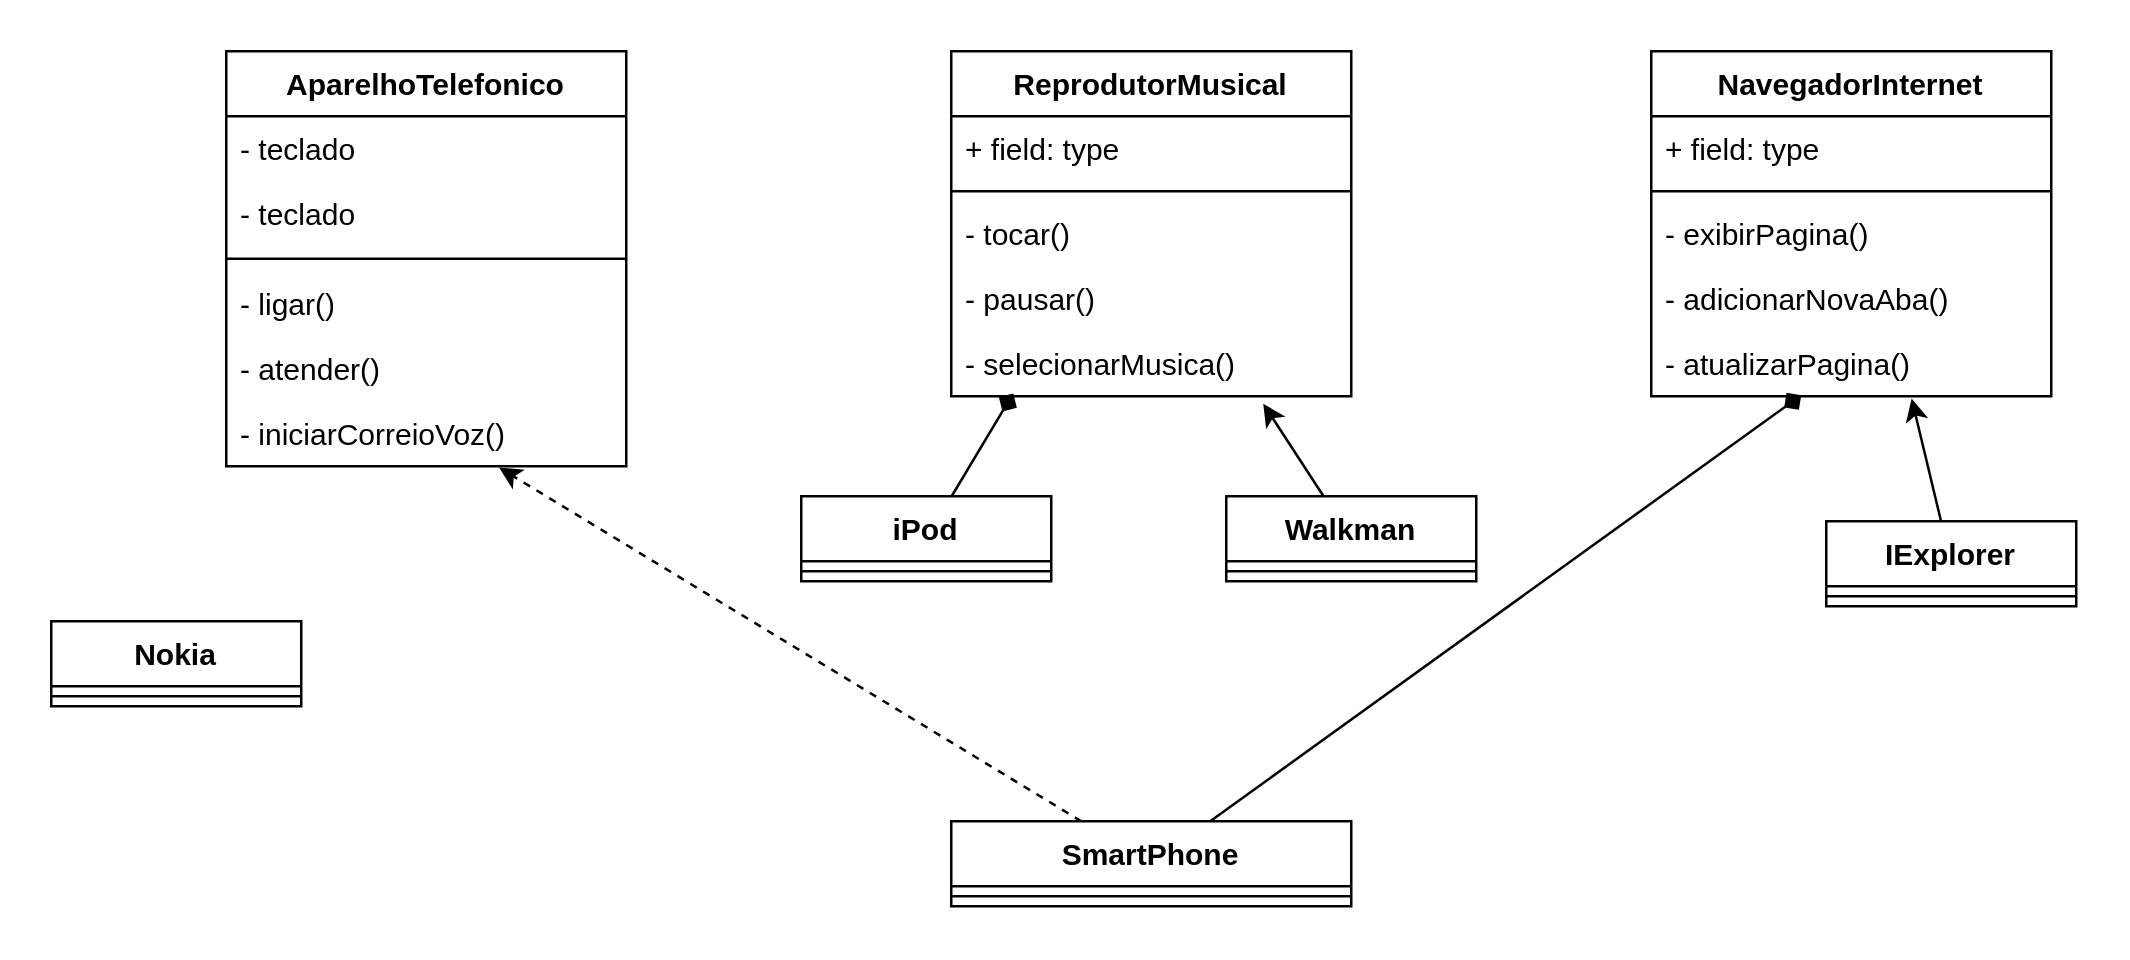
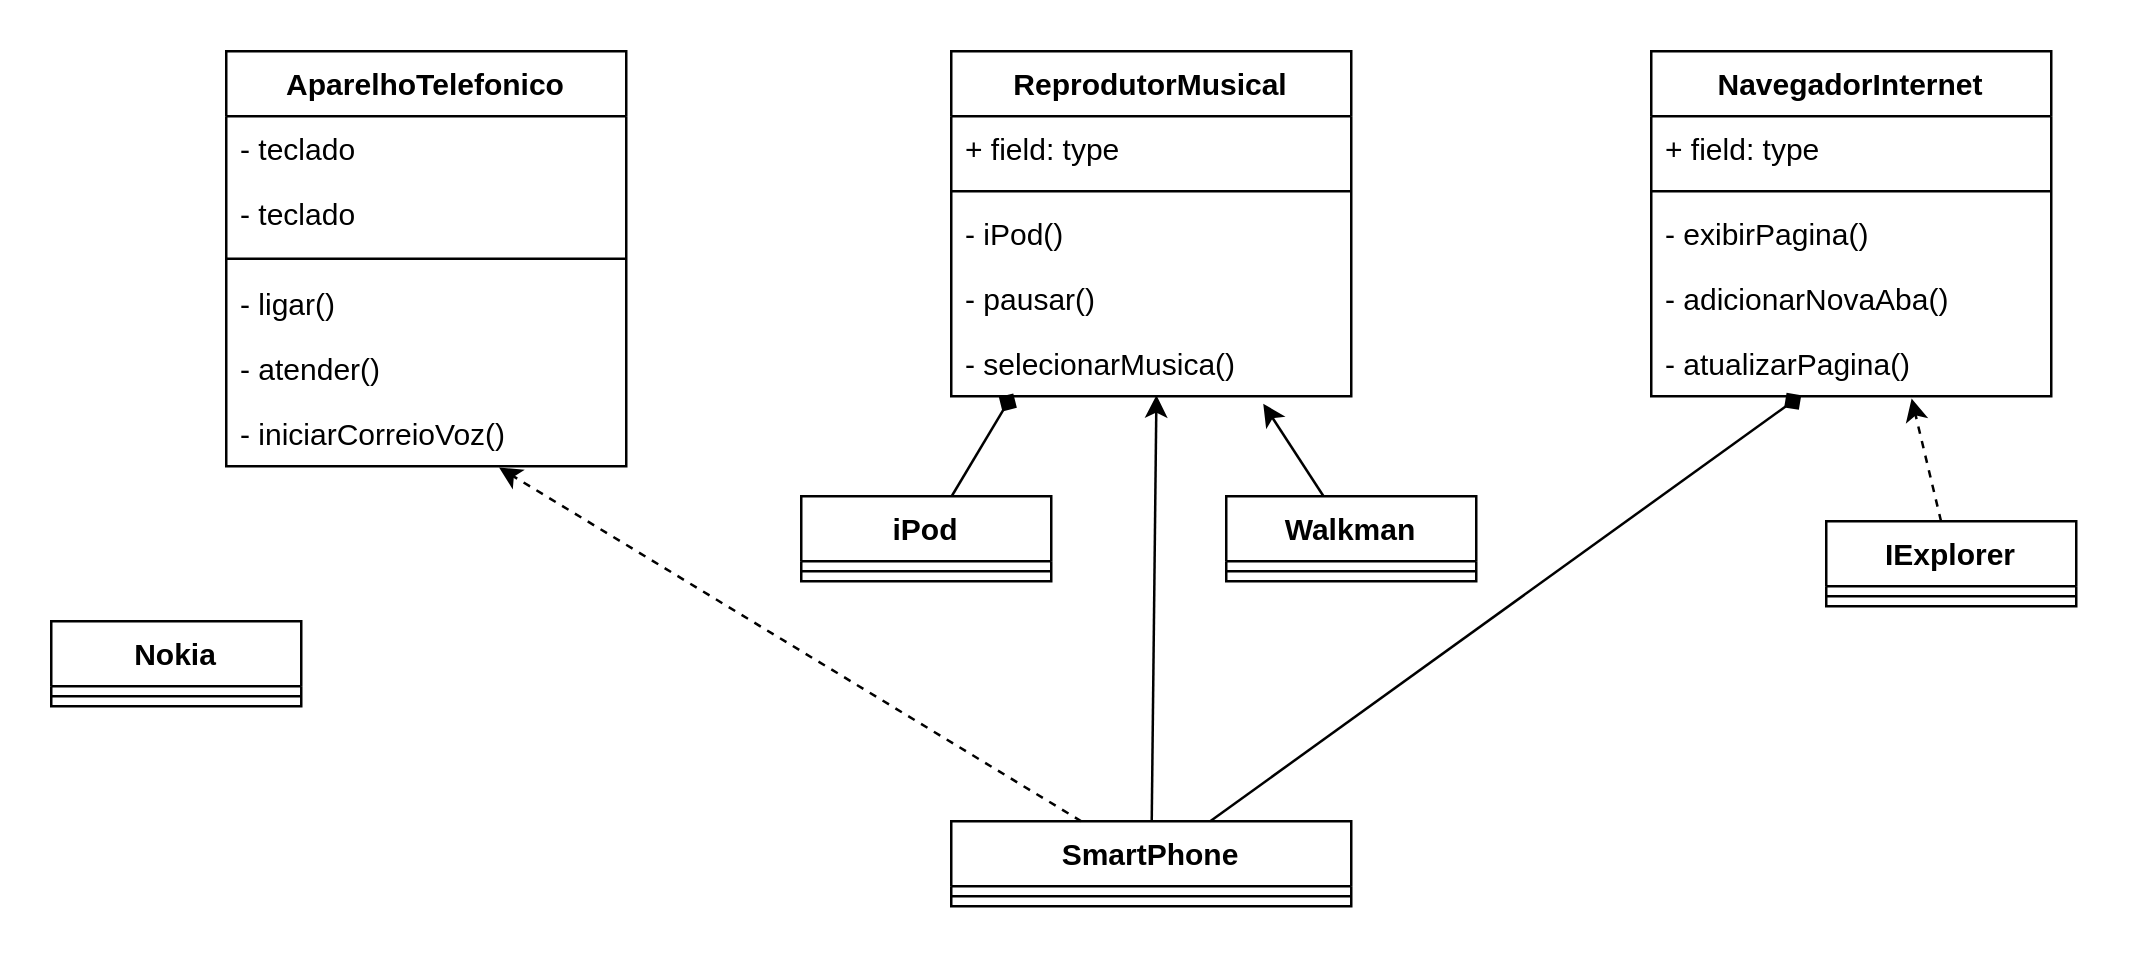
node "- tocar()": label "- tocar()" -> "- iPod()"
edge "IExplorer" -> "- atualizarPagina()": style solid -> dashed
edge "SmartPhone" -> "- selecionarMusica()": added
